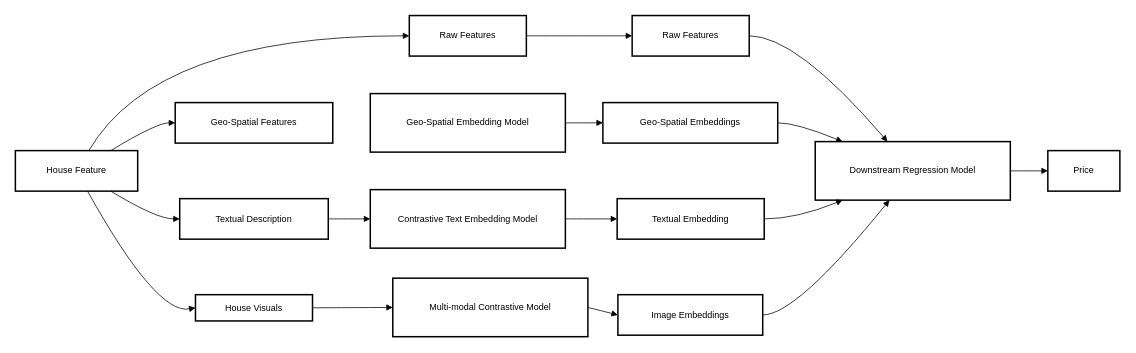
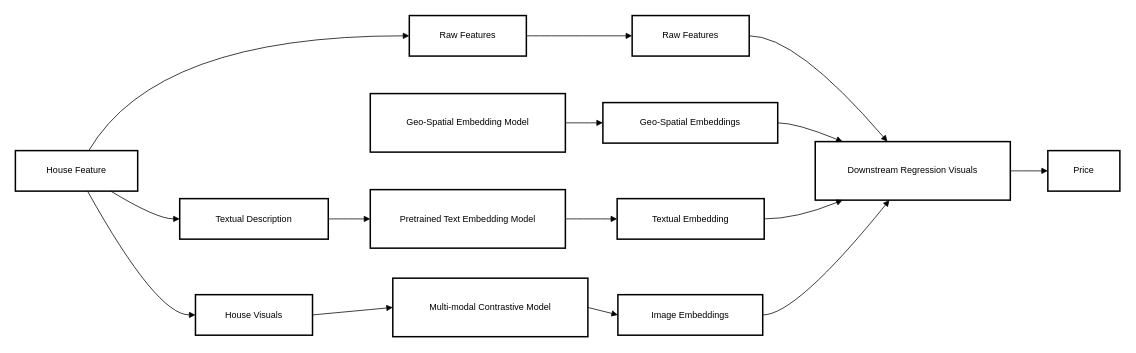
node "Geo-Spatial Features": removed
edge "House Feature" -> "Geo-Spatial Features": removed
node "Downstream Regression Model": label "Downstream Regression Model" -> "Downstream Regression Visuals"
node "Contrastive Text Embedding Model": label "Contrastive Text Embedding Model" -> "Pretrained Text Embedding Model"
node "House Visuals": size 117x26 -> 117x41
